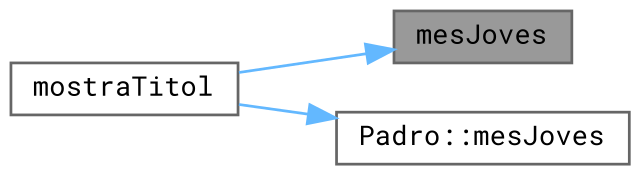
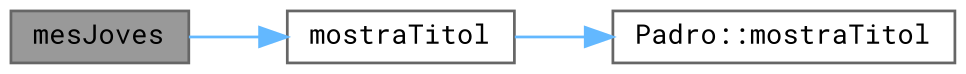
edge "mostraTitol" -> "mesJoves": reversed
node "Padro::mesJoves": label "Padro::mesJoves" -> "Padro::mostraTitol"
